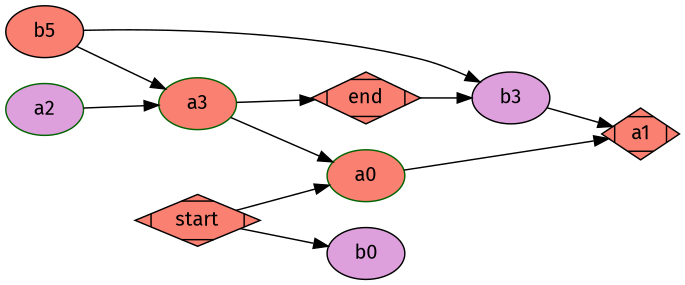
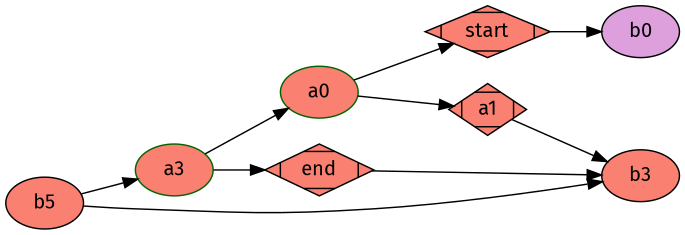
node "b3": fillcolor plum -> salmon
node "a2": removed
edge "b3" -> "a1": reversed
edge "start" -> "a0": reversed
